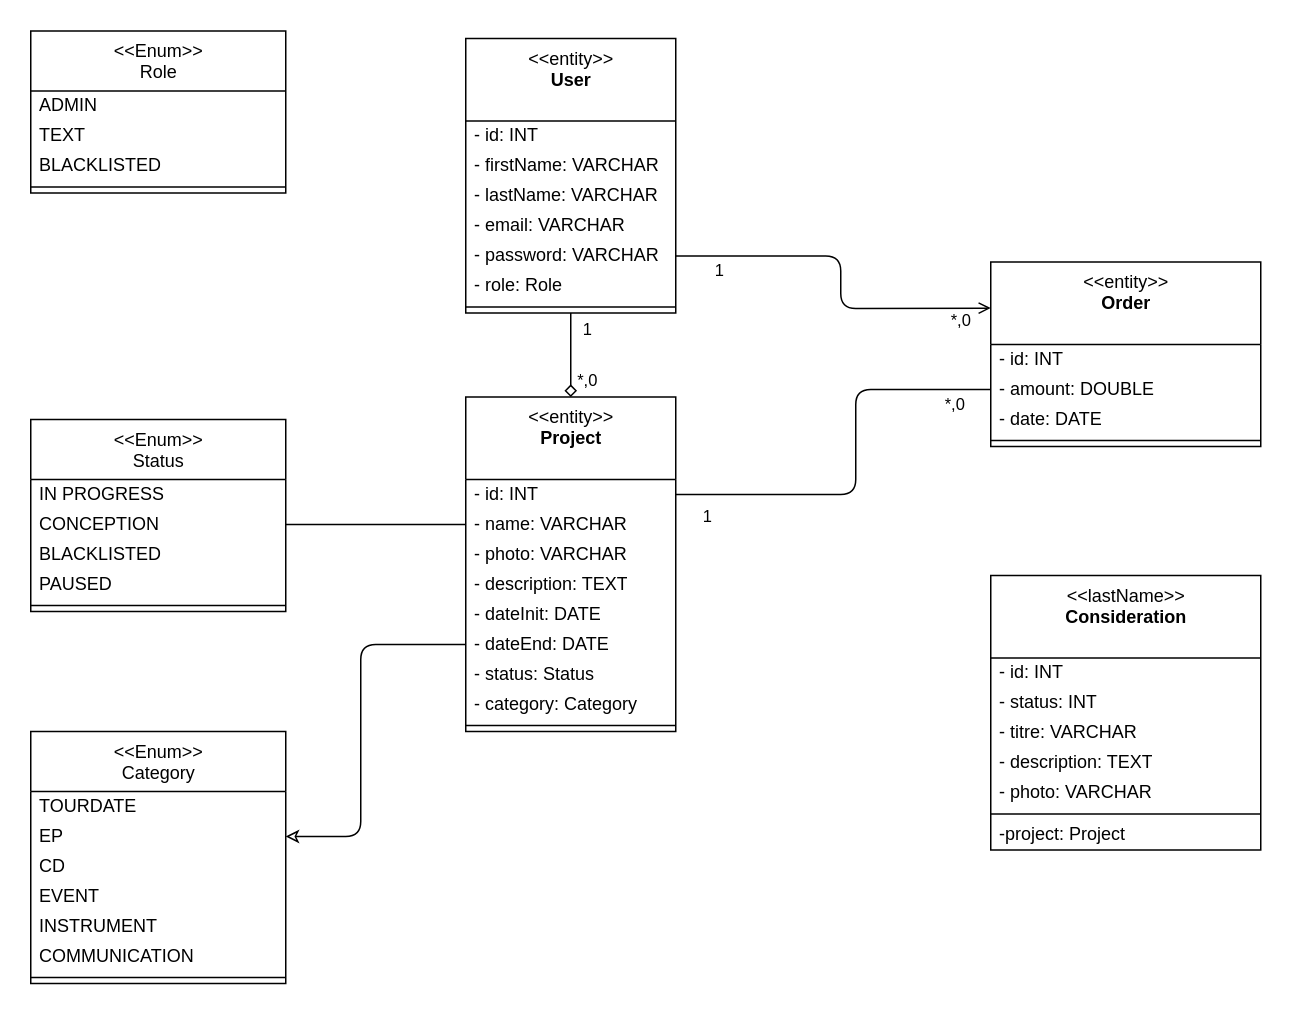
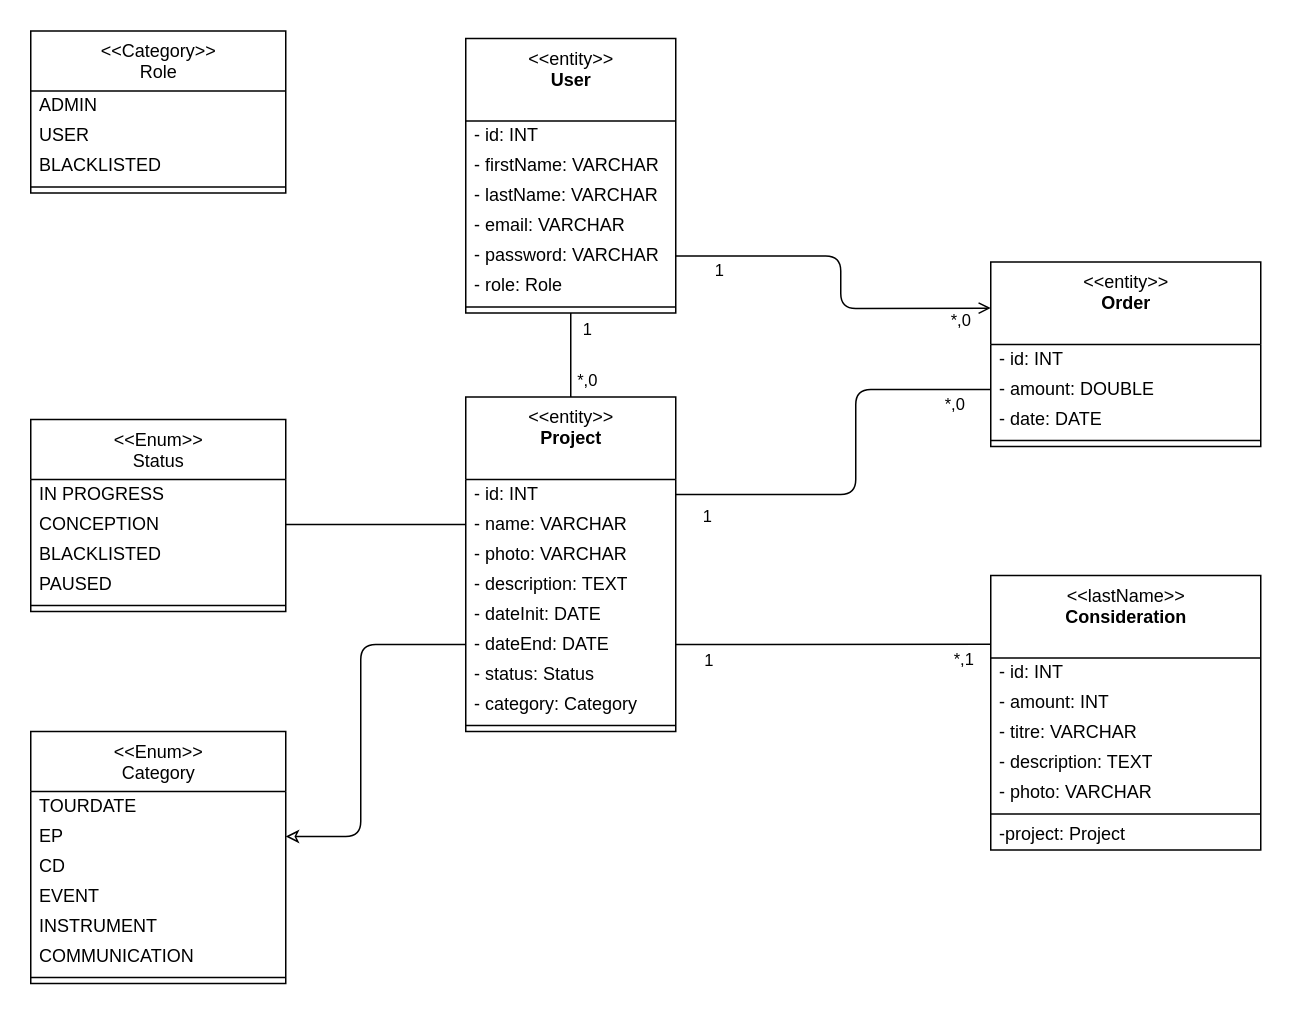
node "<<Enum>> Role": label "<<Enum>> Role" -> "<<Category>> Role"
node "TEXT": label "TEXT" -> "USER"
edge "<<entity>> User" -> "<<entity>> Project": arrowhead diamond -> none
edge "- dateEnd: DATE" -- "<<lastName>> Consideration": added, labels "1", "*,1"
node "- status: INT": label "- status: INT" -> "- amount: INT"
